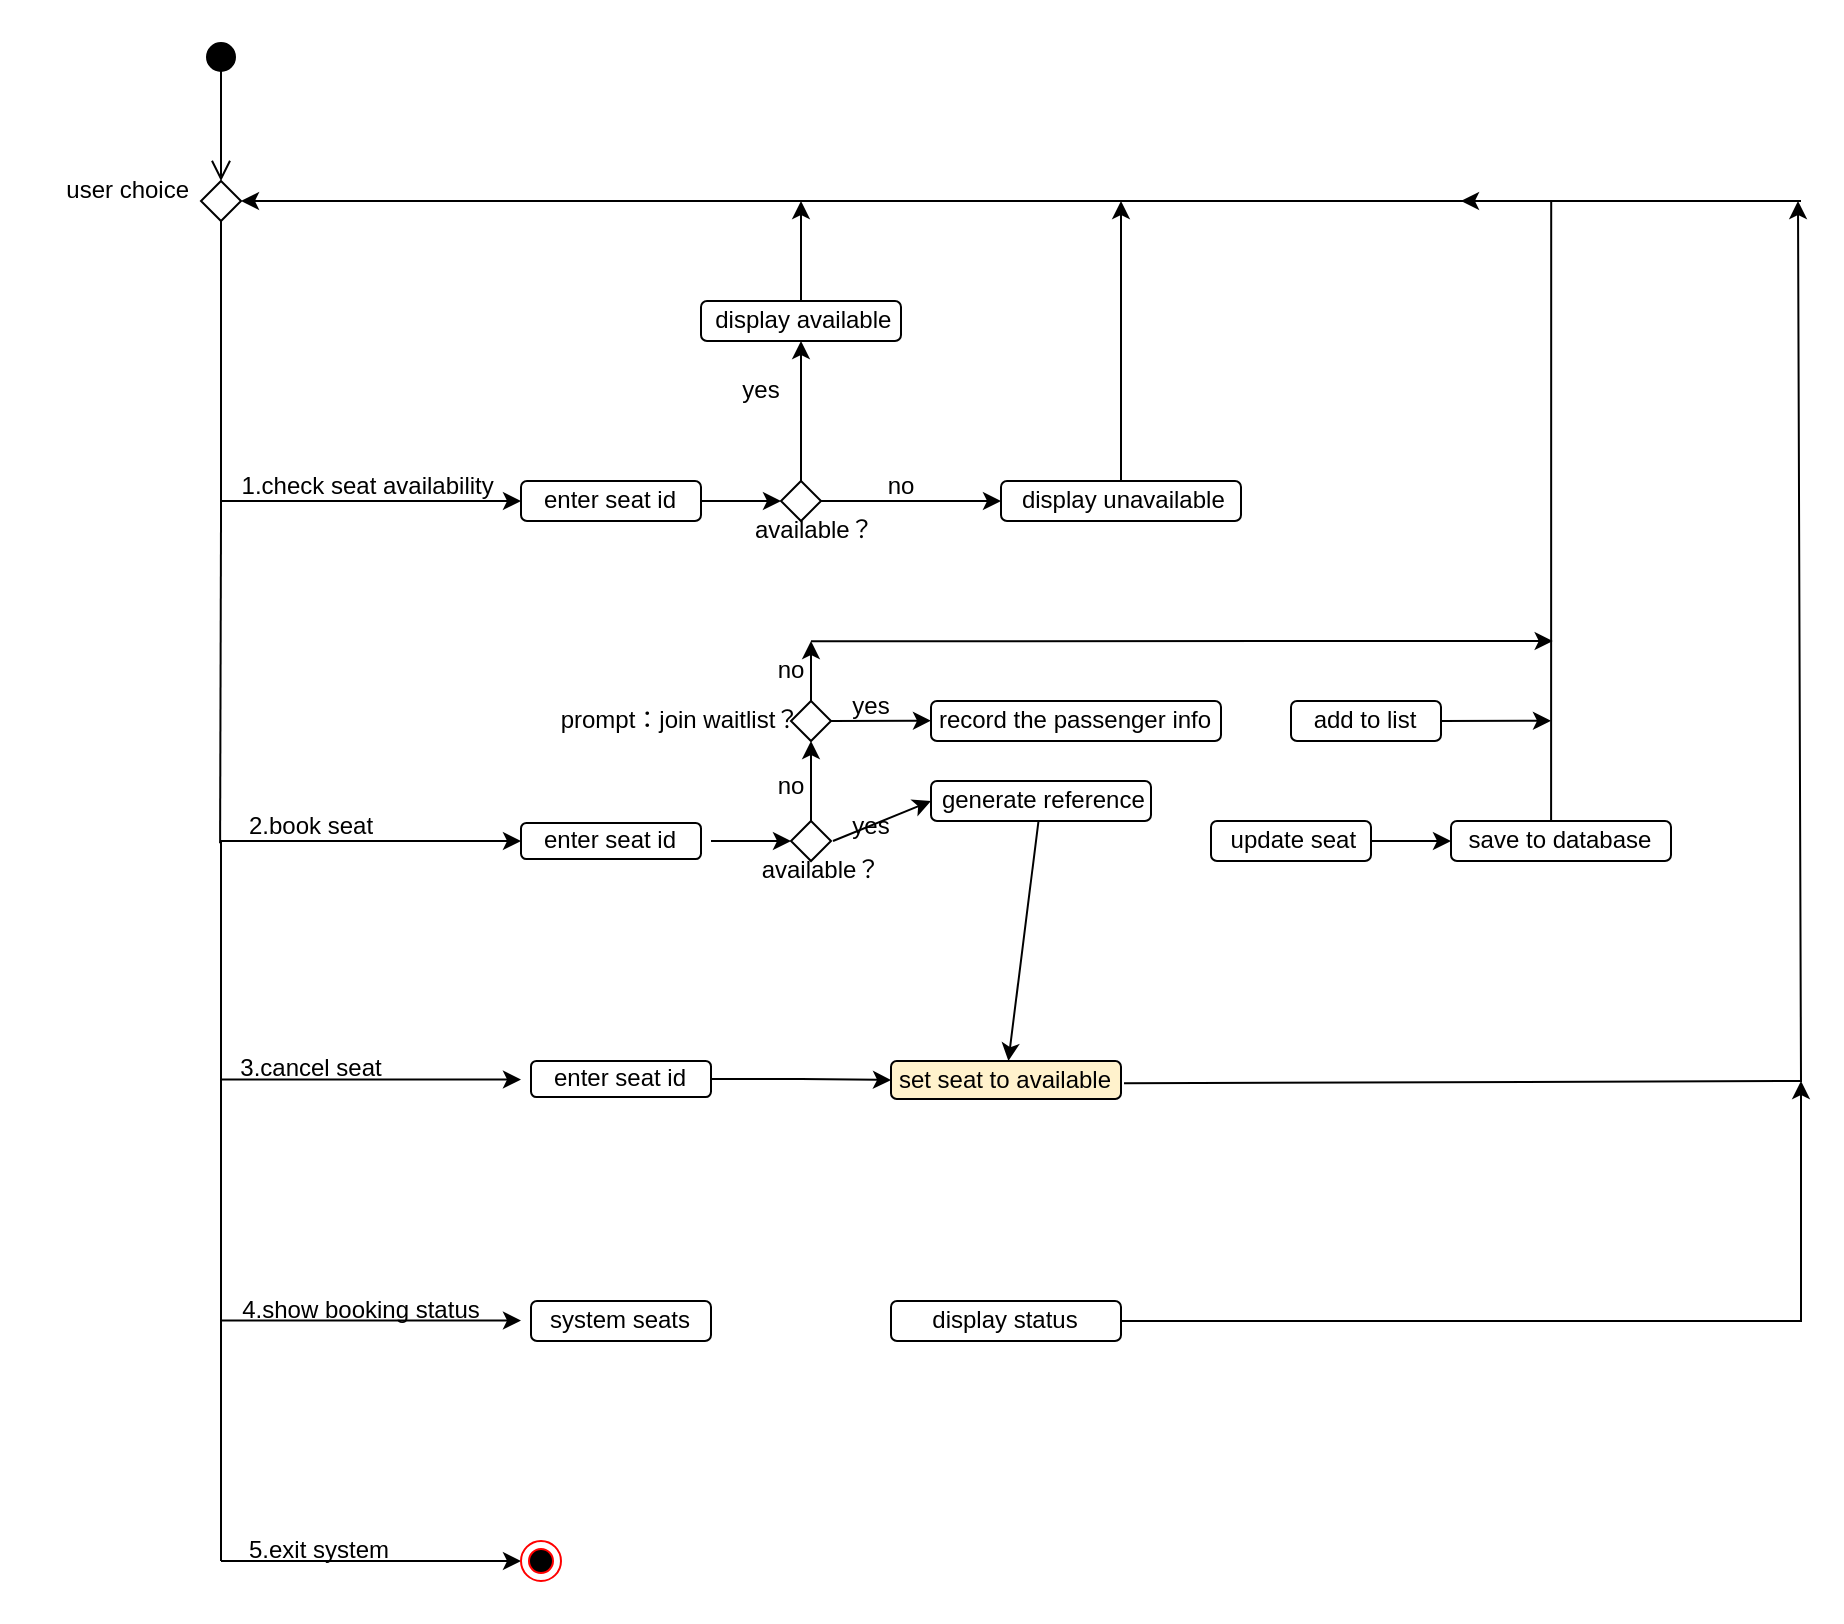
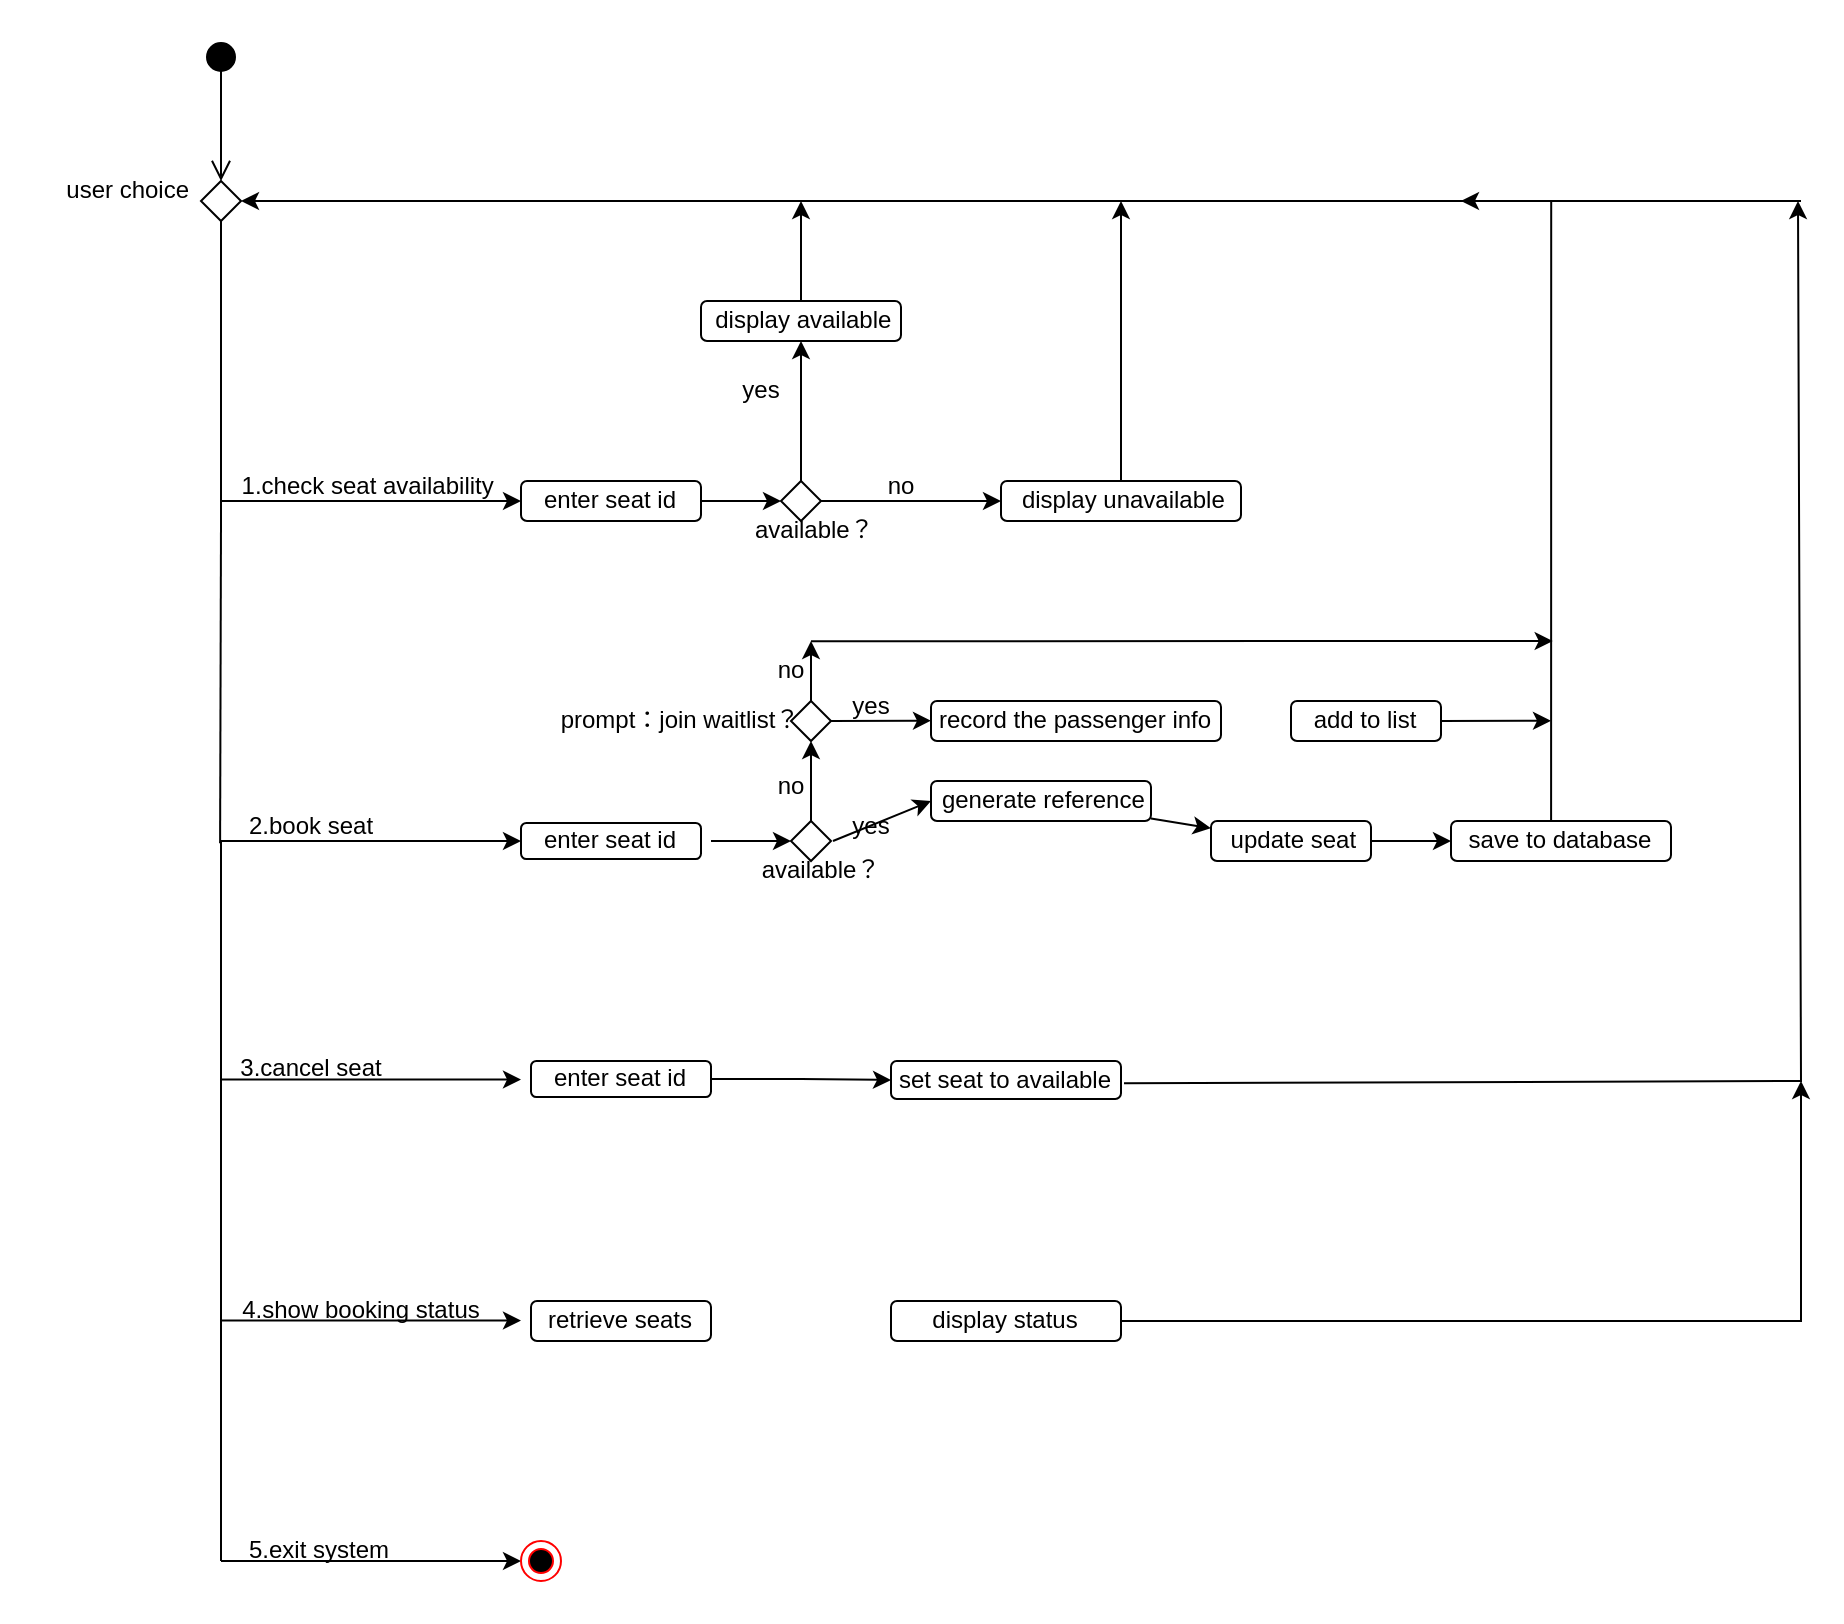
edge "generate reference" -> "set seat to available": now "generate reference" -> "update seat"
node "set seat to available": fillcolor #fff2cc -> #ffffff
node "system seats": label "system seats" -> "retrieve seats"
